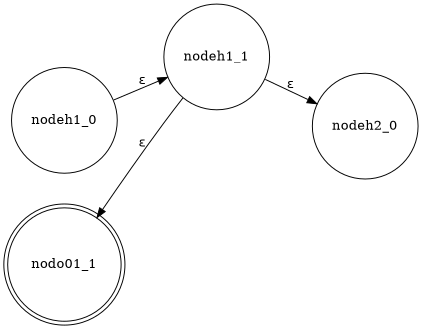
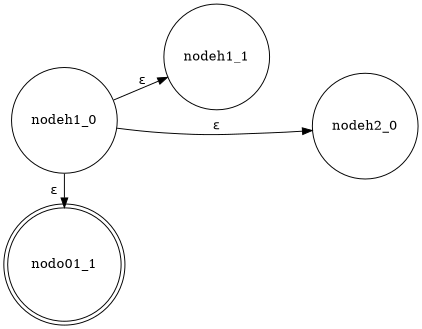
edge "nodeh1_1" -> "nodeh2_0": now "nodeh1_0" -> "nodeh2_0"
edge "nodeh1_1" -> "nodo01_1": now "nodeh1_0" -> "nodo01_1"
